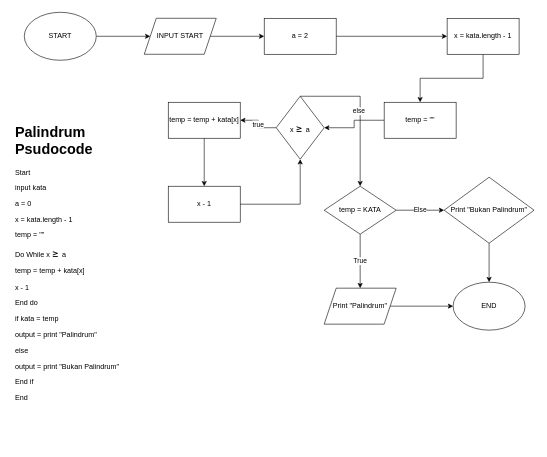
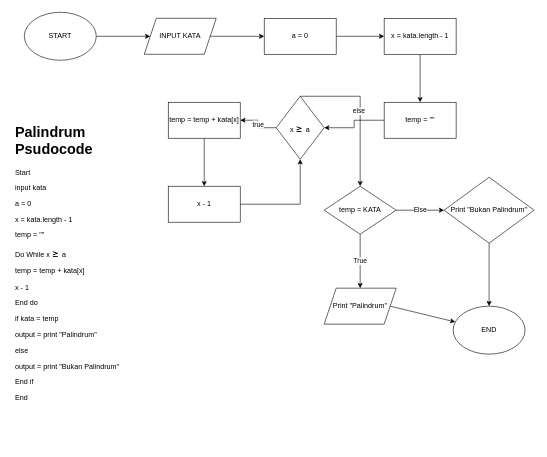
node "INPUT START": label "INPUT START" -> "INPUT KATA"
node "a = 2": label "a = 2" -> "a = 0"
node "x = kata.length - 1": moved (483, 36) -> (420, 36)
node "END": moved (489, 306) -> (489, 330)
